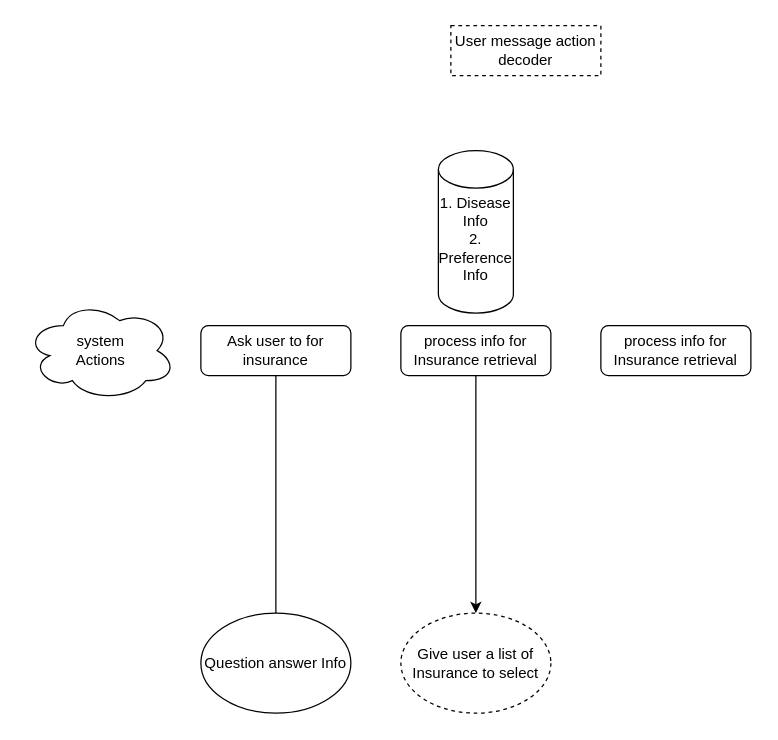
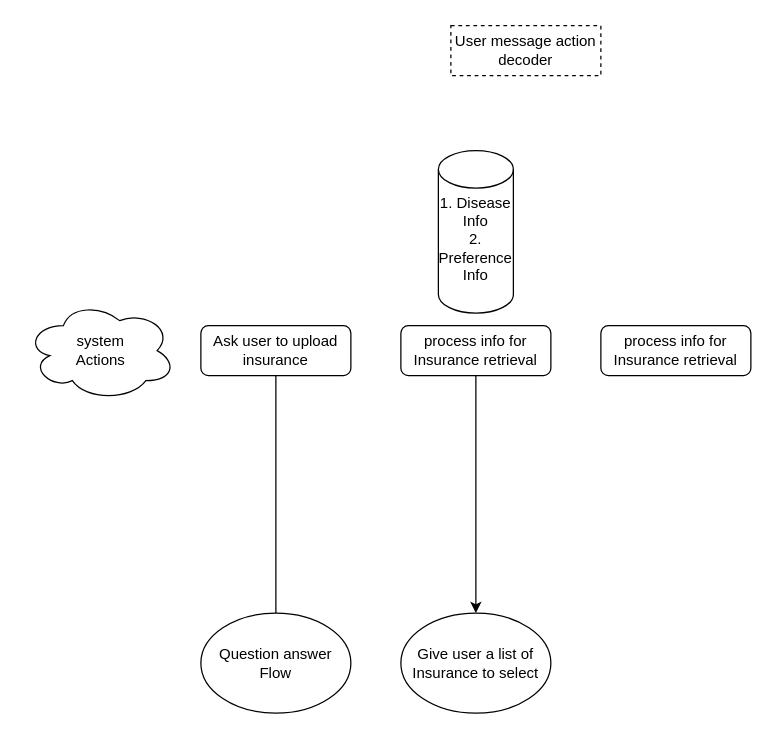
node "Ask user to for insurance": label "Ask user to for insurance" -> "Ask user to upload insurance"
node "Question answer Info": label "Question answer Info" -> "Question answer Flow"
node "Give user a list of Insurance to select": style dashed -> solid
